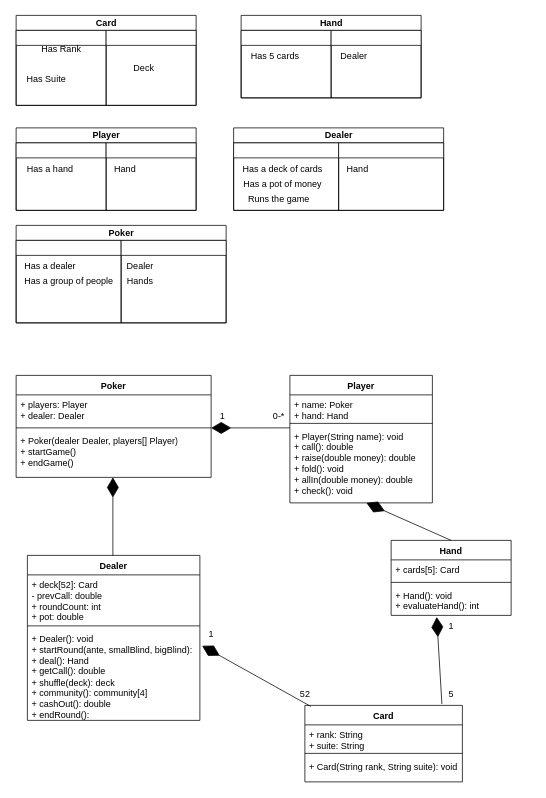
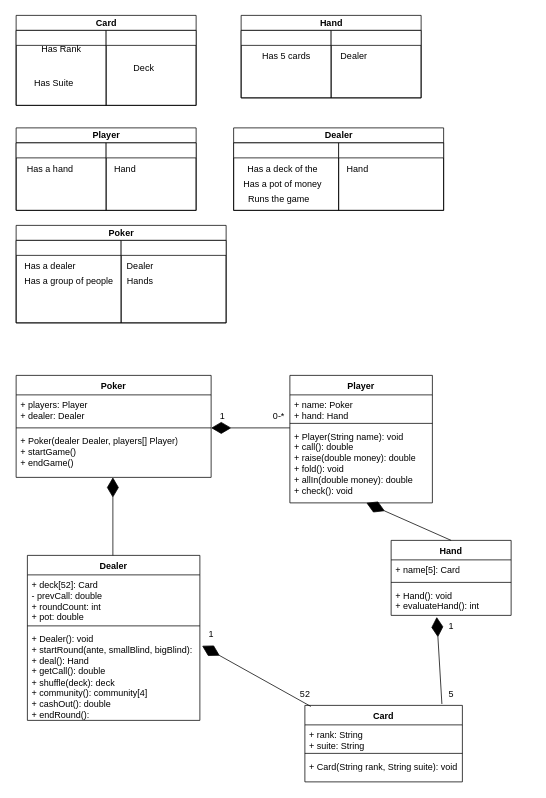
node "Has 5 cards": moved (275, 57) -> (286, 57)
node "Has Suite": moved (46, 79) -> (54, 83)
node "Has a deck of cards": label "Has a deck of cards" -> "Has a deck of the"
node "+ cards[5]: Card": label "+ cards[5]: Card" -> "+ name[5]: Card"
